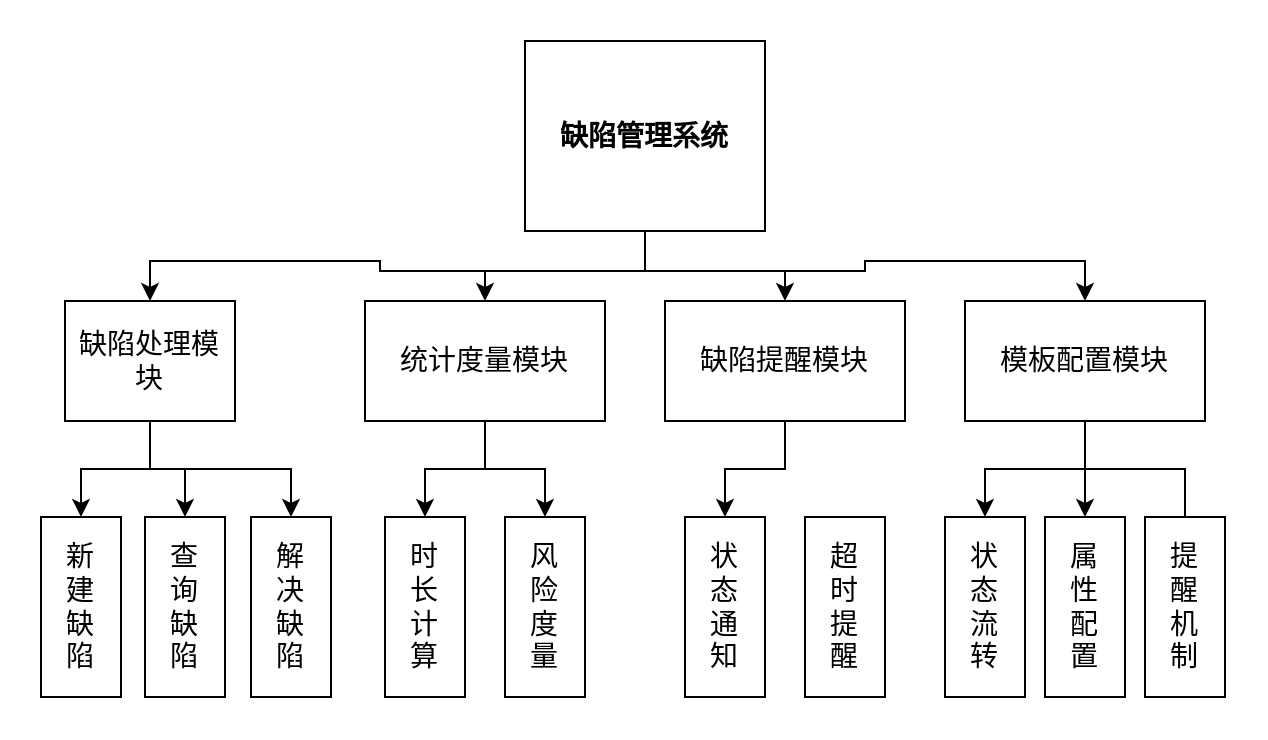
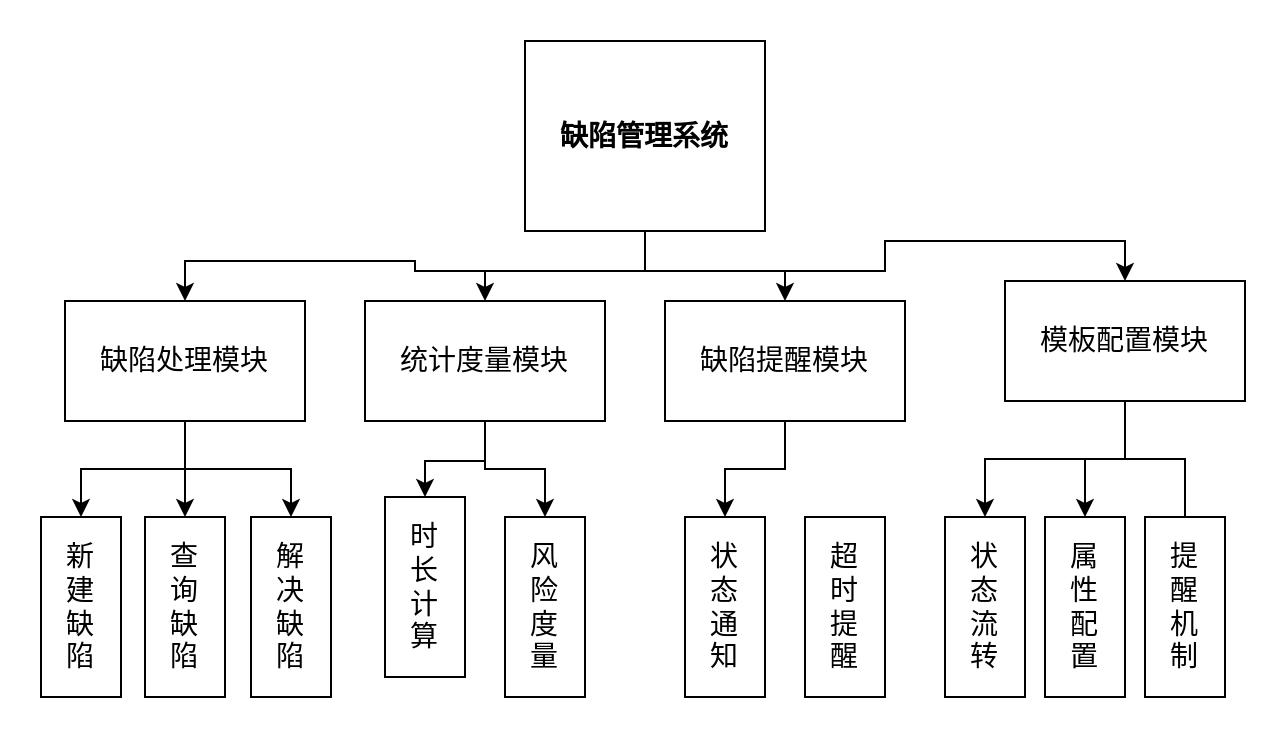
node "缺陷处理模块": size 170x120 -> 240x120
node "模板配置模块": moved (1085, 361) -> (1125, 341)
node "时长计算": moved (425, 607) -> (425, 587)
